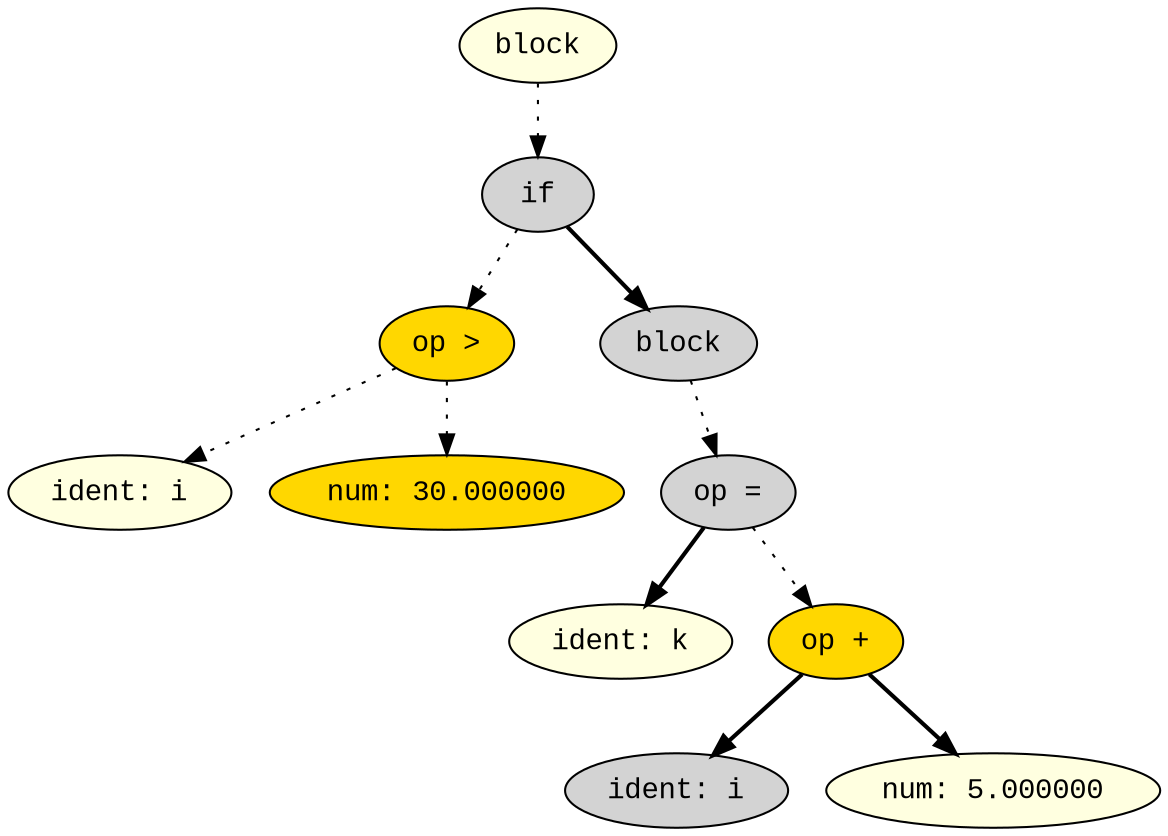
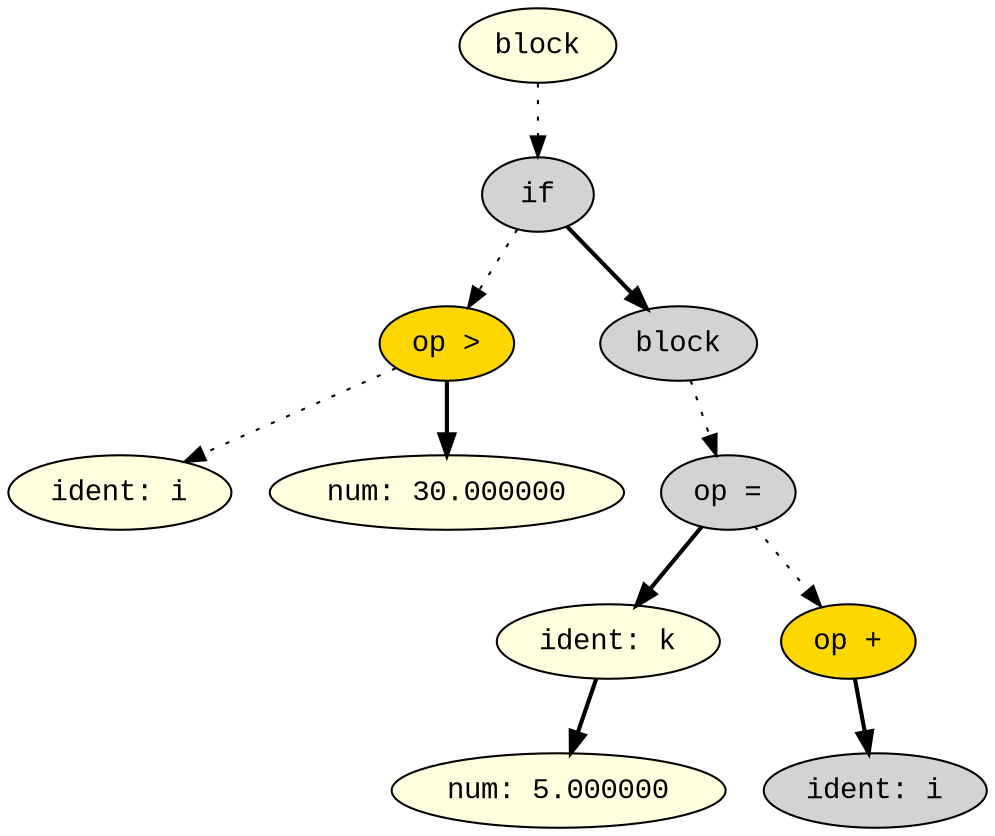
edge "op >" -> "num: 30.000000": style dotted -> bold
node "num: 30.000000": fillcolor gold -> lightyellow
edge "op +" -> "num: 5.000000": now "ident: k" -> "num: 5.000000"
